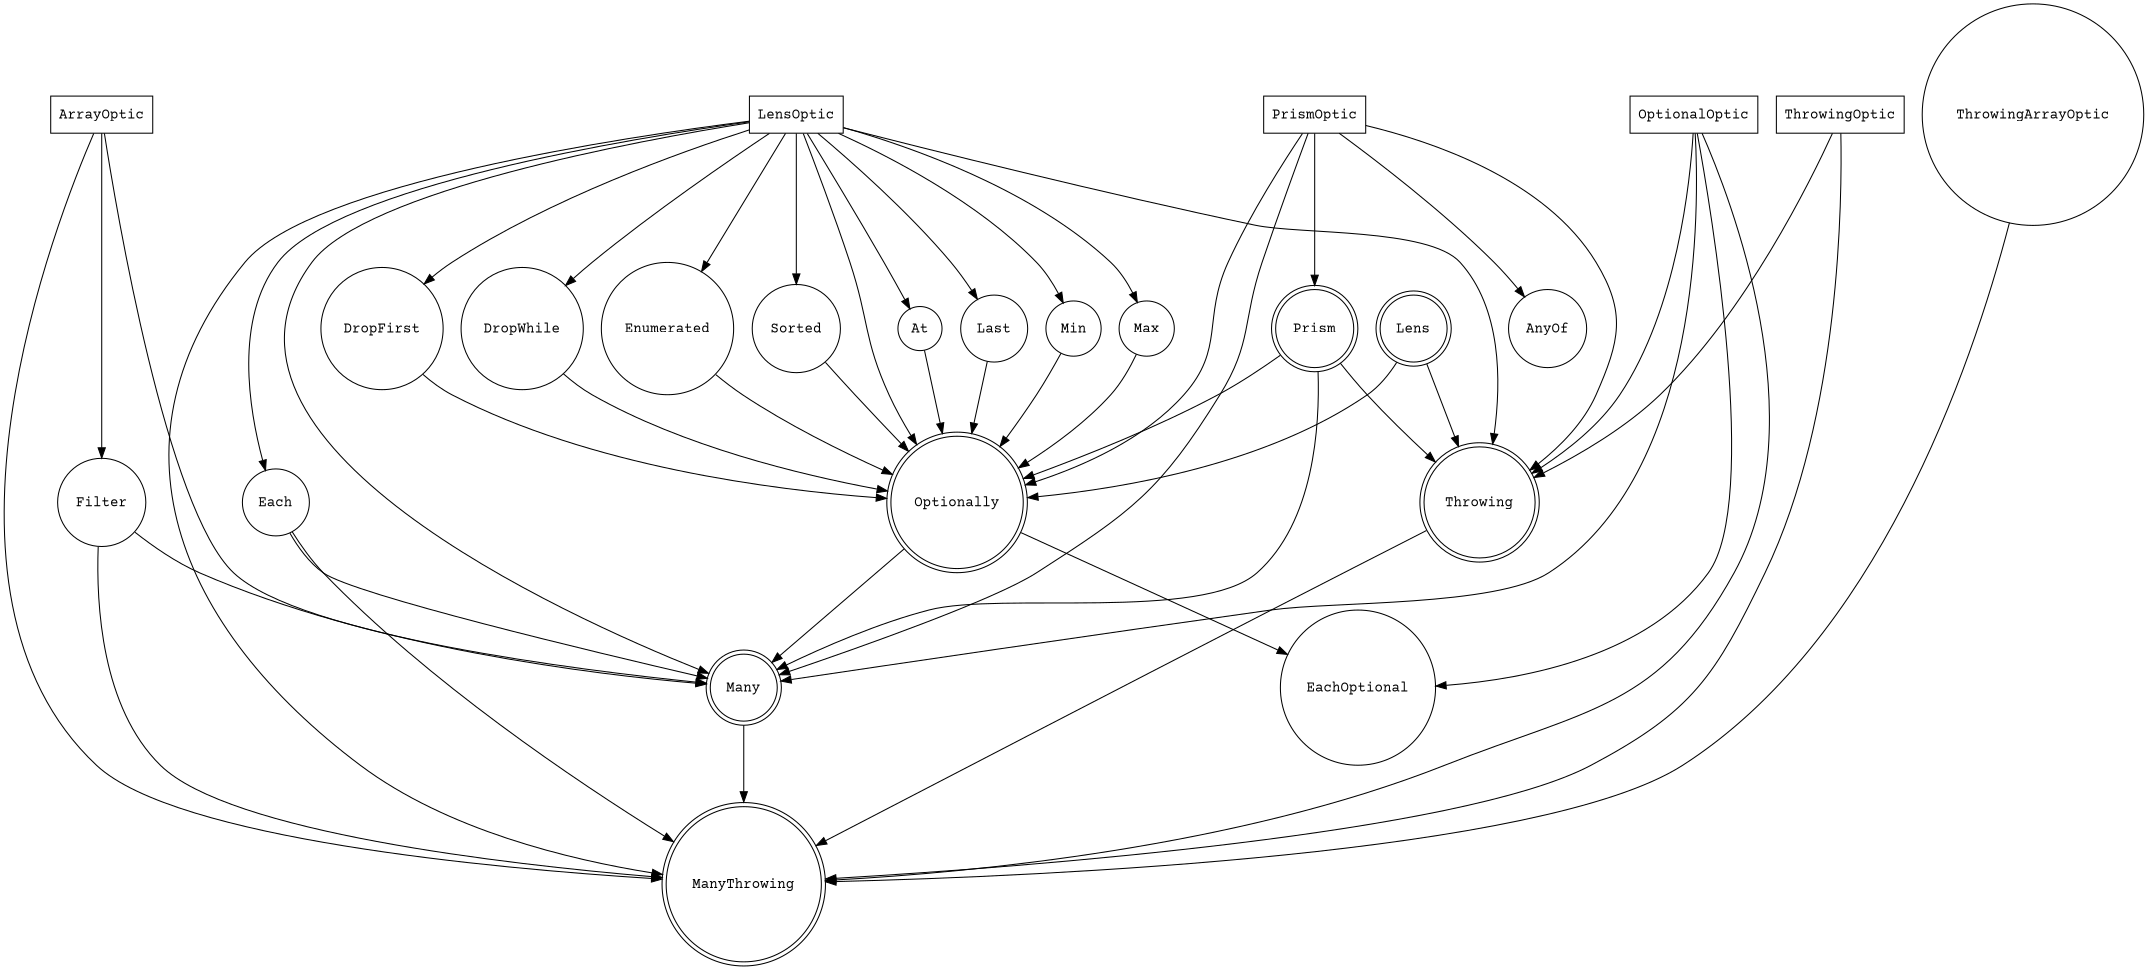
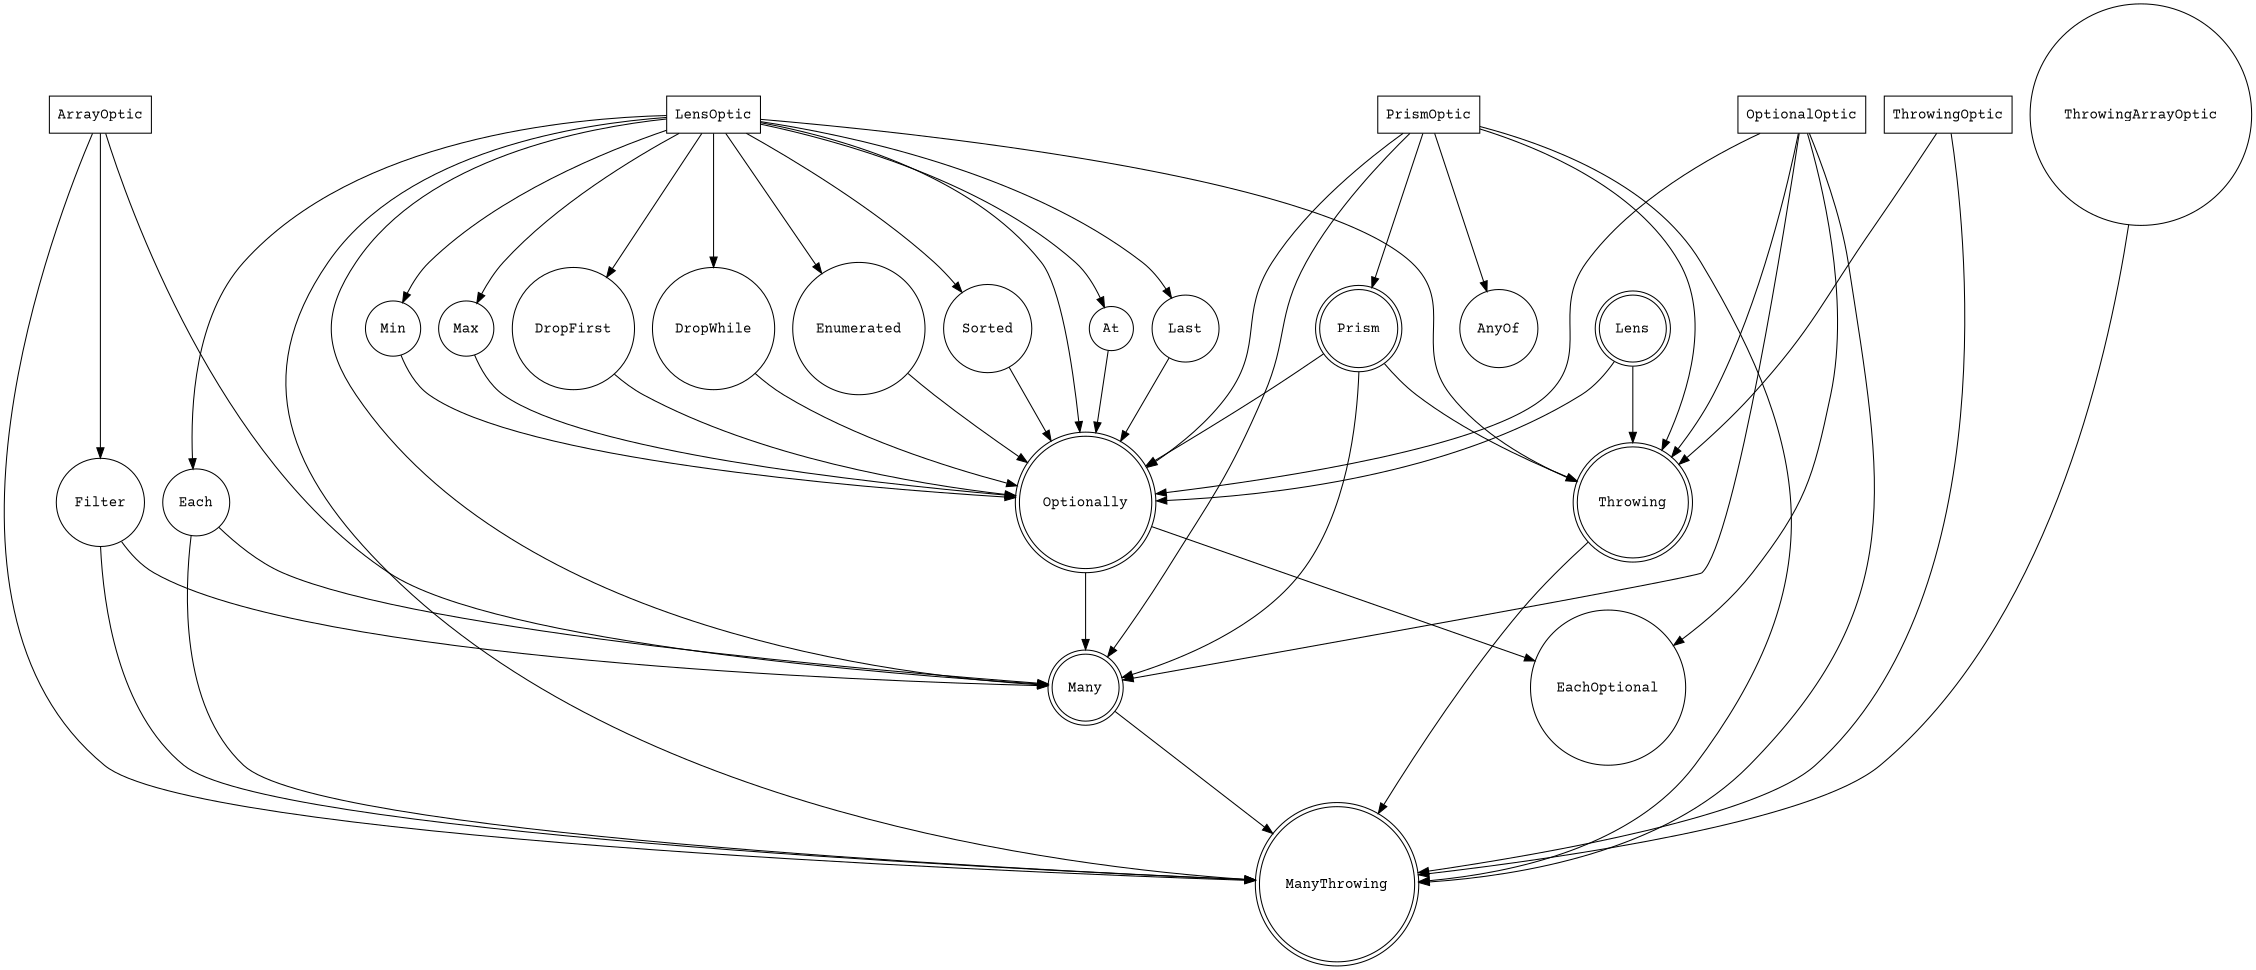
edge "OptionalOptic" -> "Optionally": added
edge "PrismOptic" -> "ManyThrowing": added
